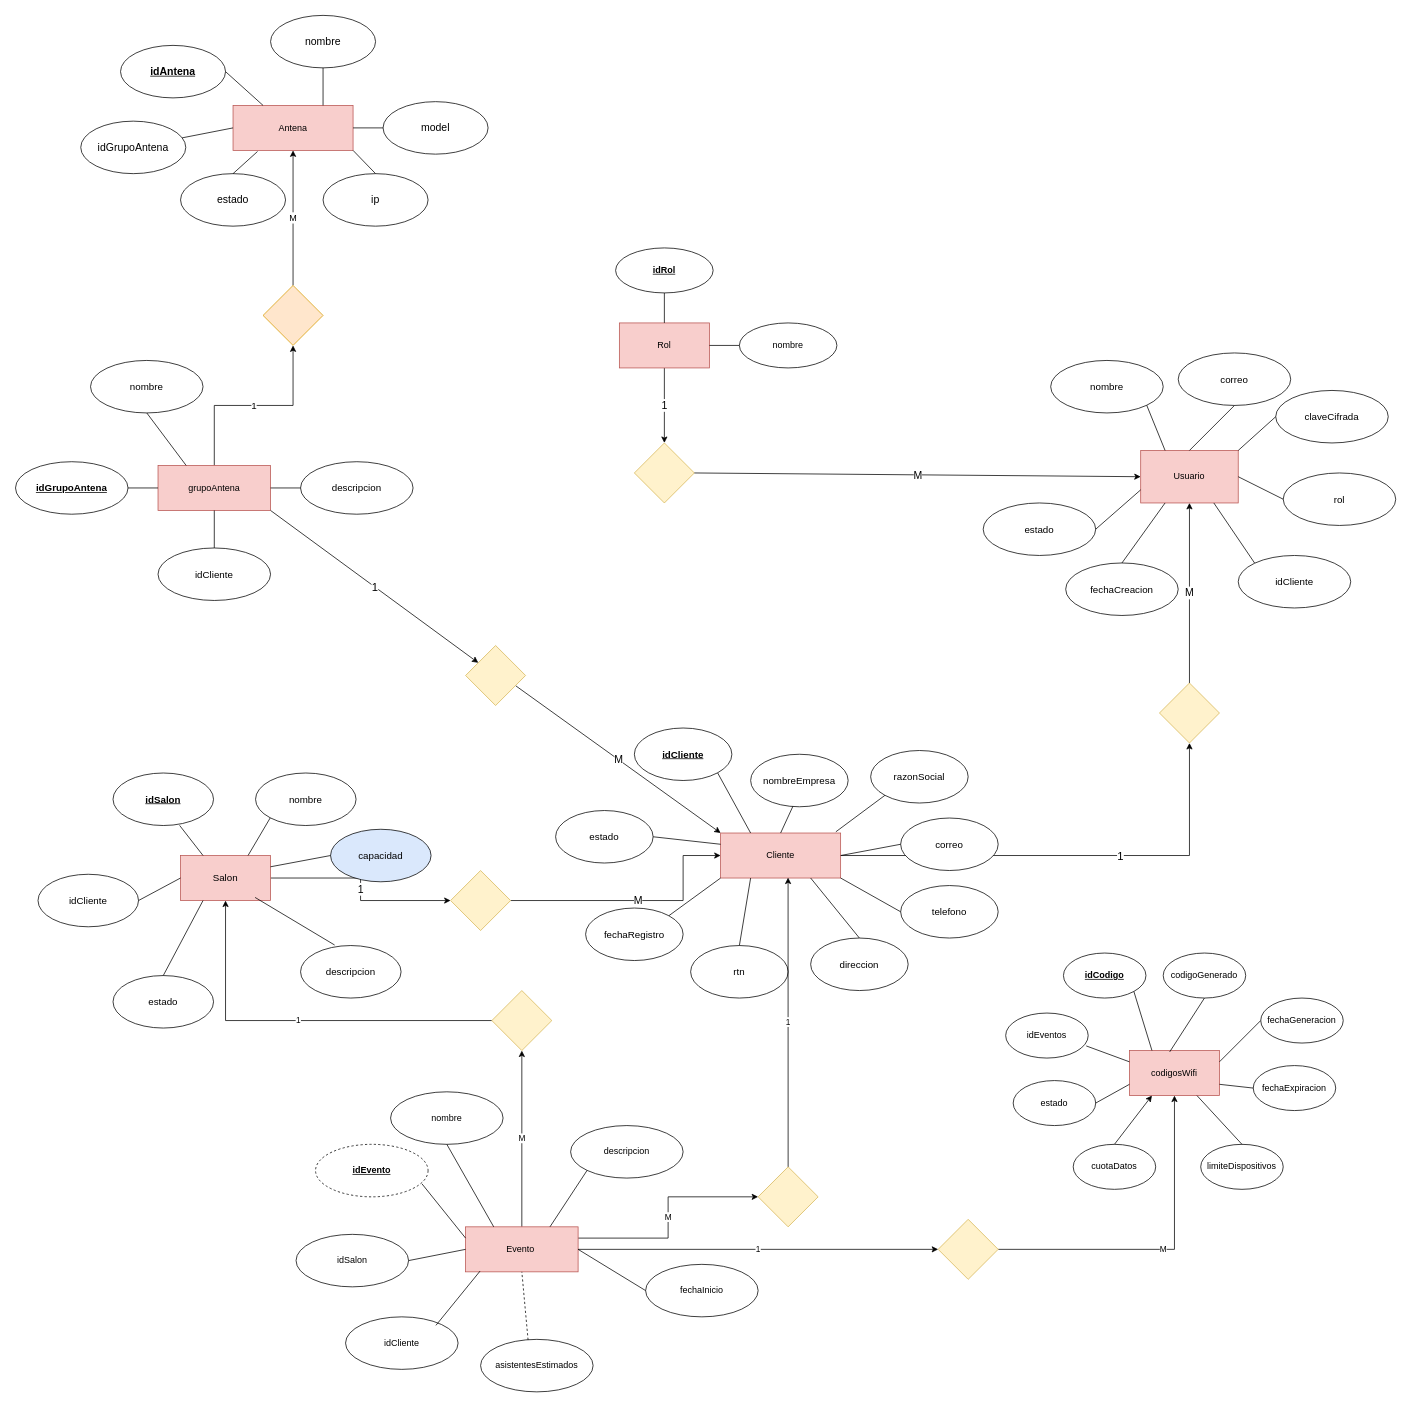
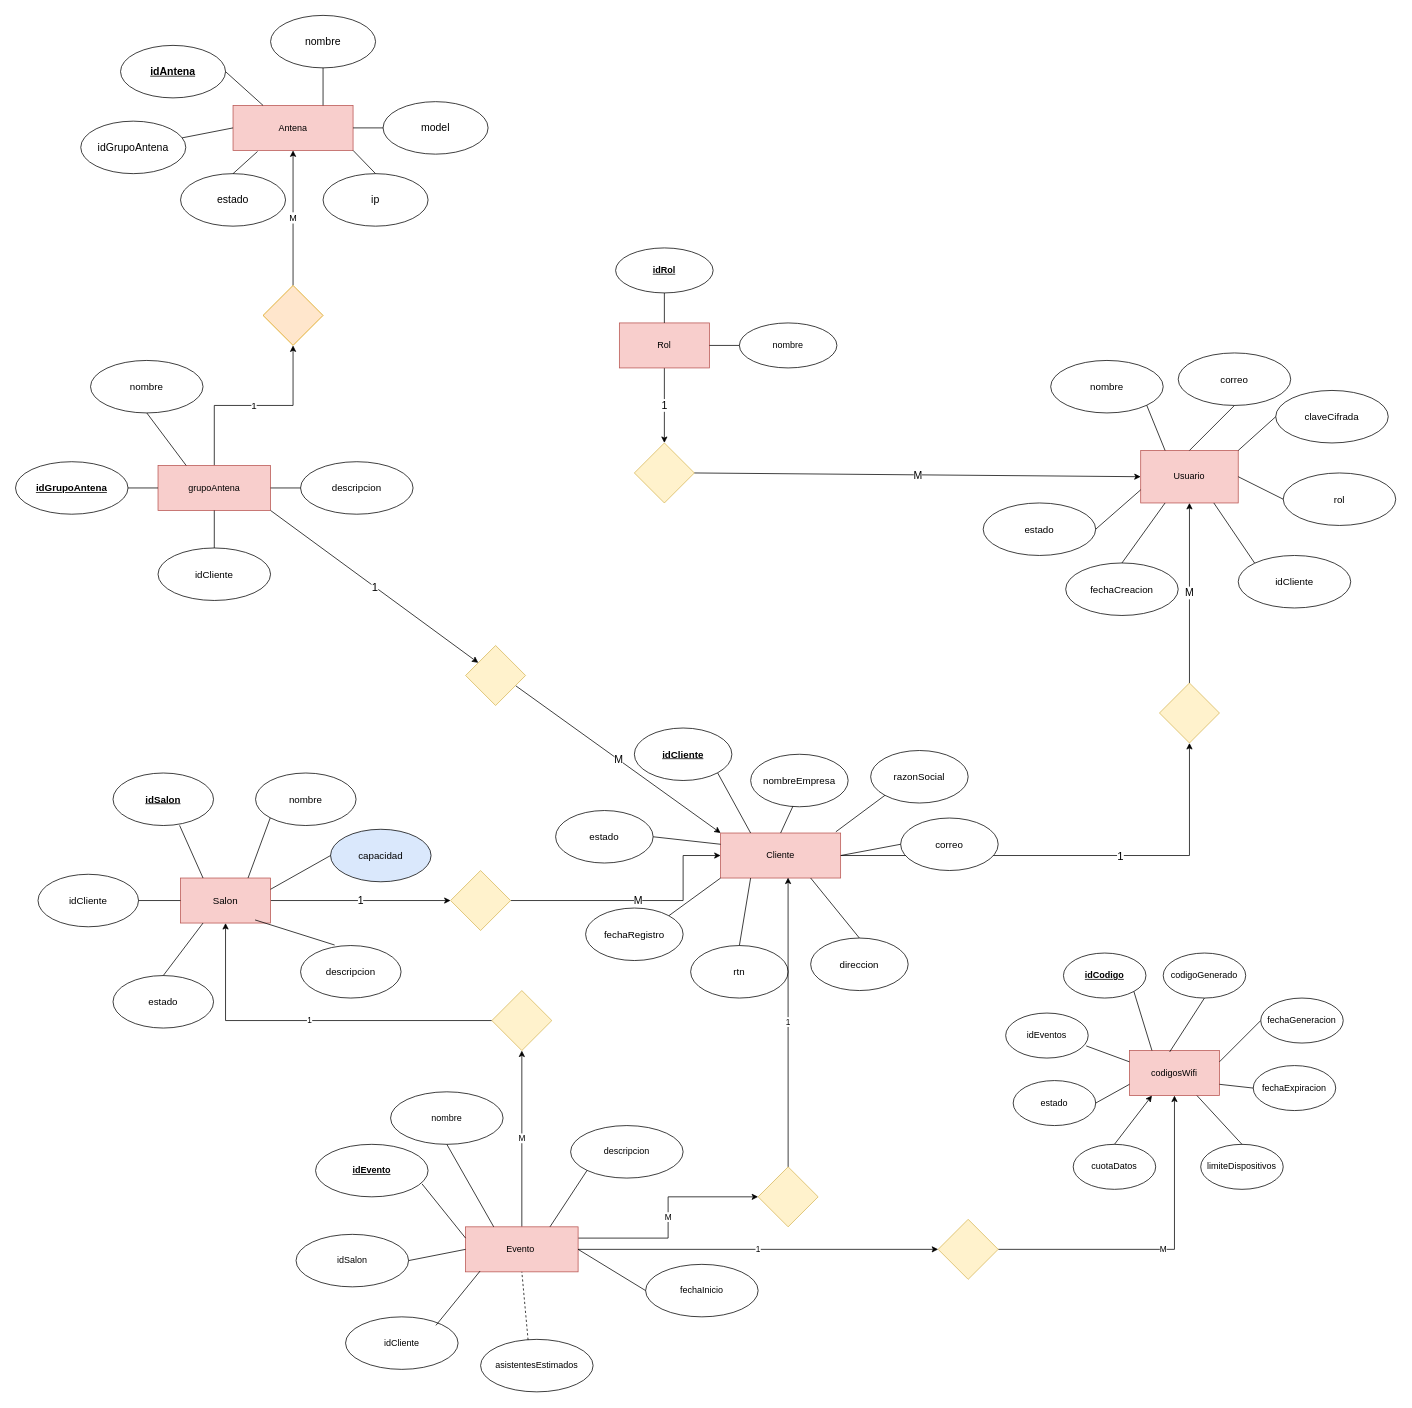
node "Salon": moved (225, 878) -> (225, 900)
edge "Cliente" -- "telefono": removed
node "telefono": removed
node "idEvento": style dashed -> solid
